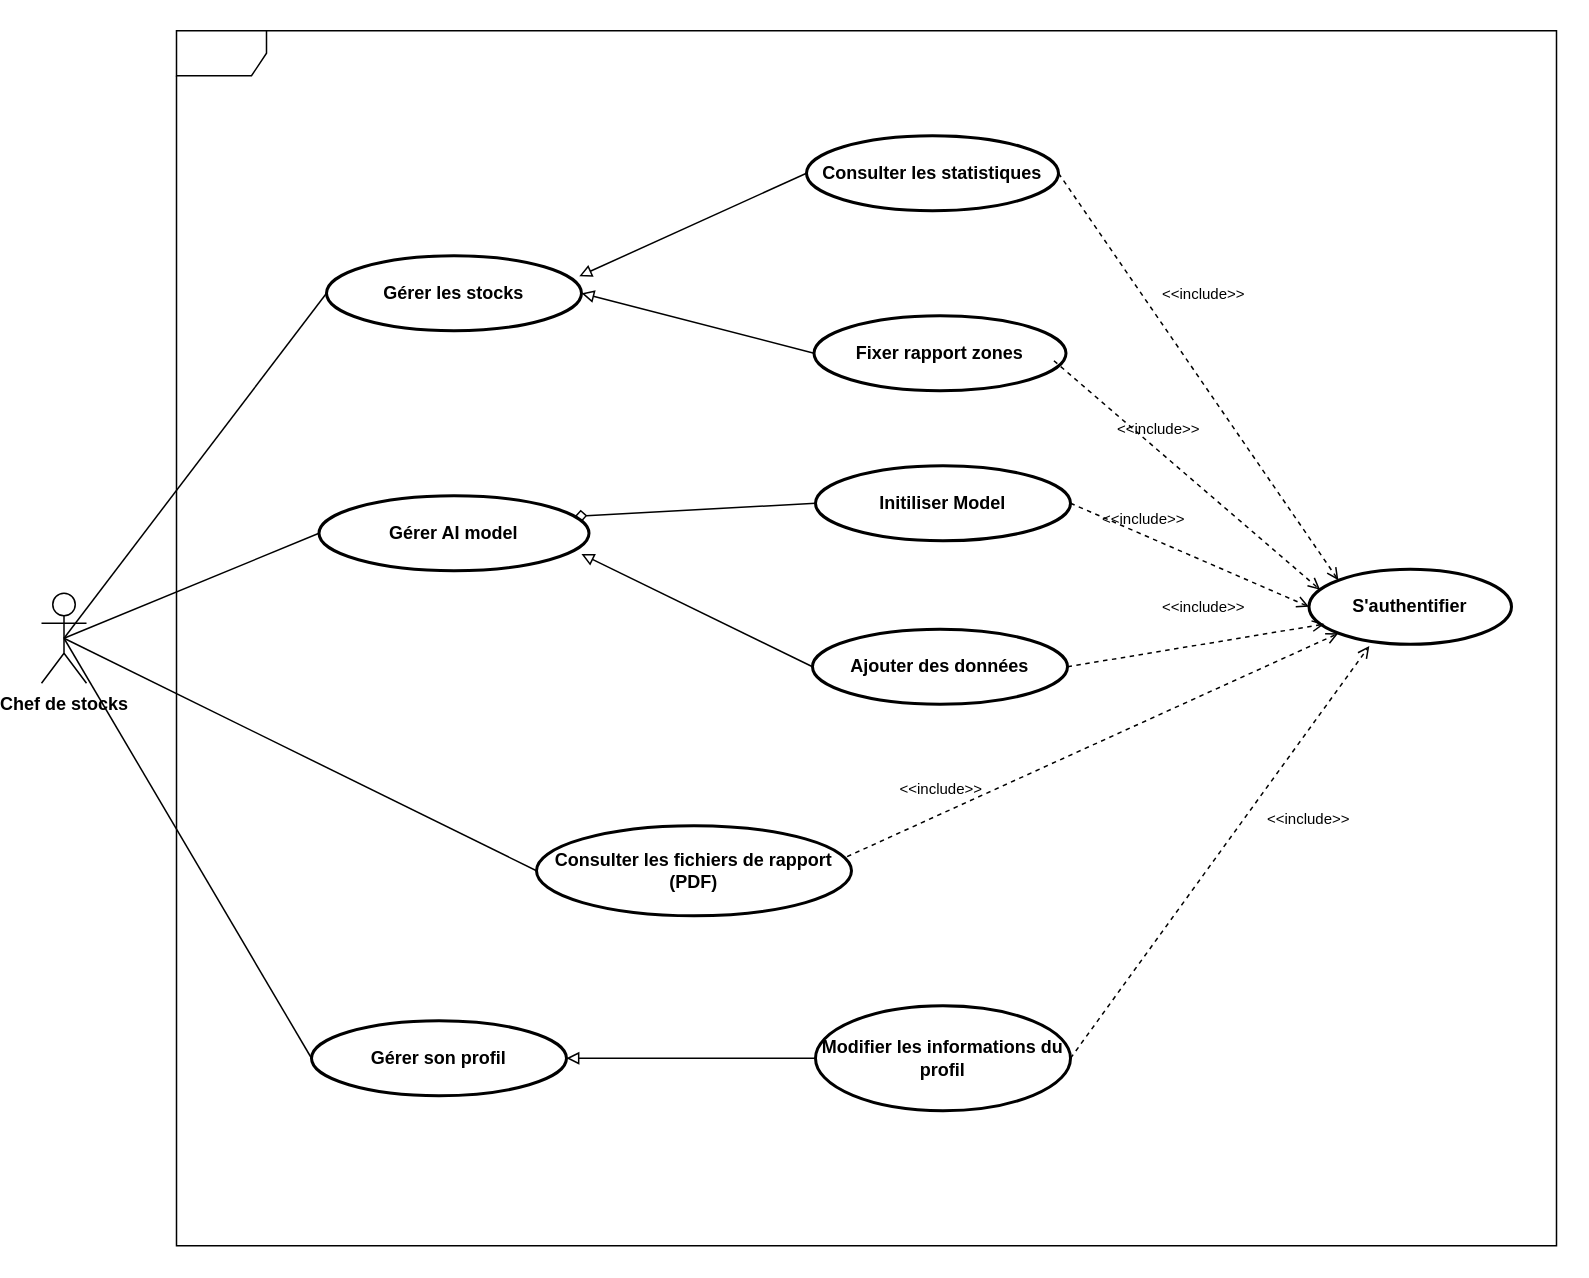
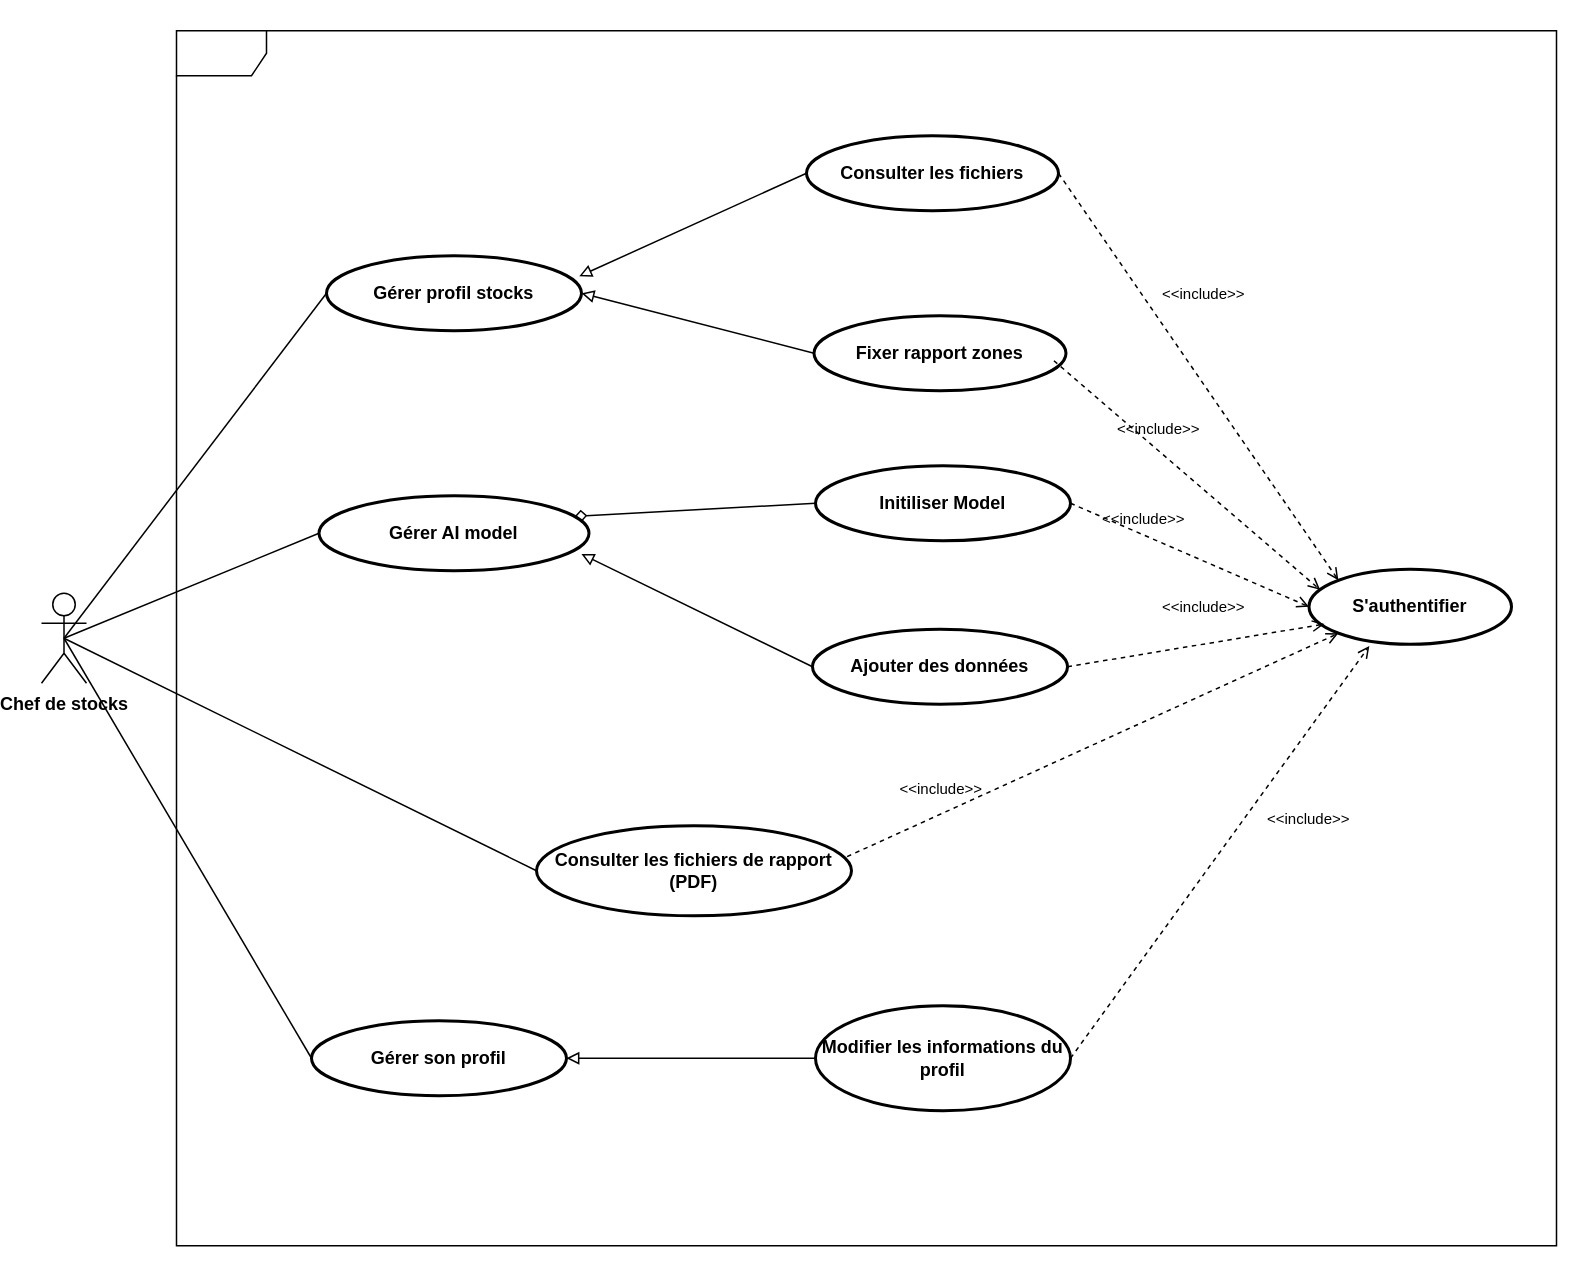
node "Consulter les statistiques": label "Consulter les statistiques" -> "Consulter les fichiers"
node "Gérer les stocks": label "Gérer les stocks" -> "Gérer profil stocks"
